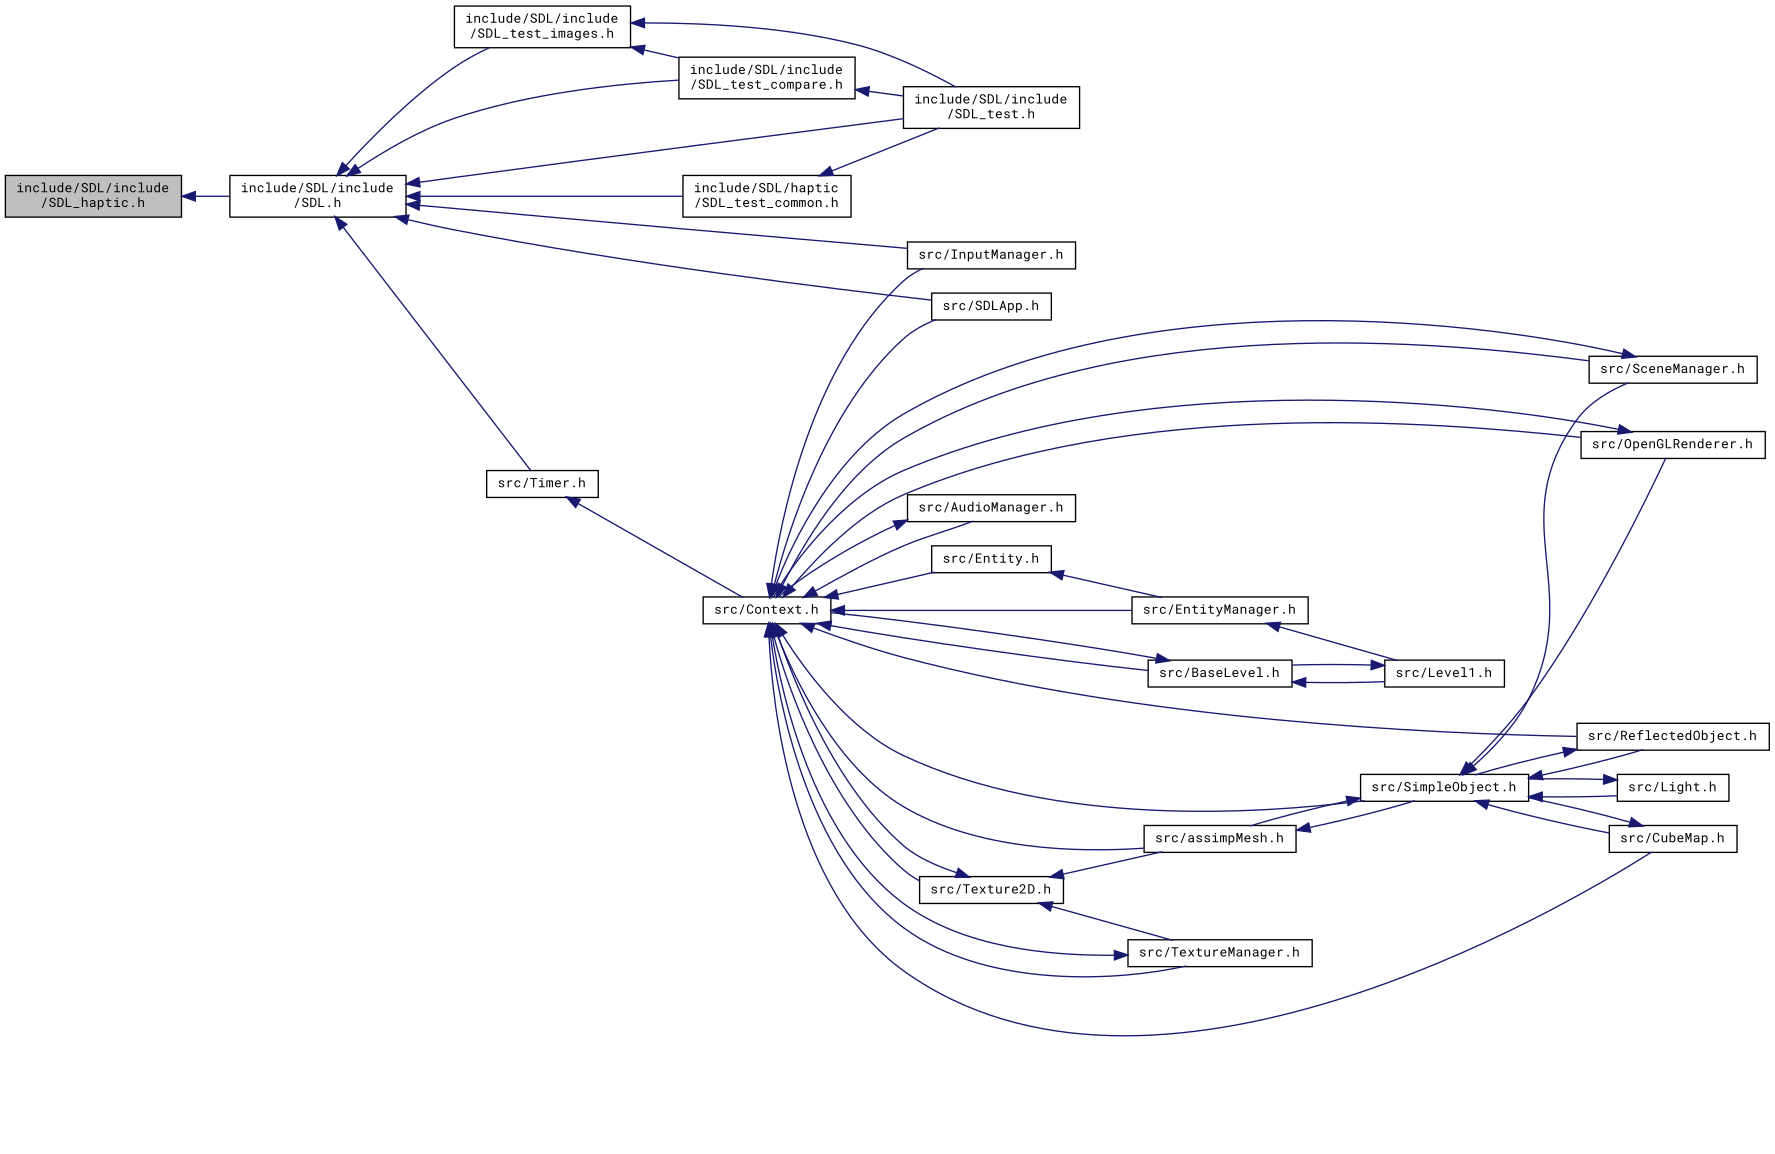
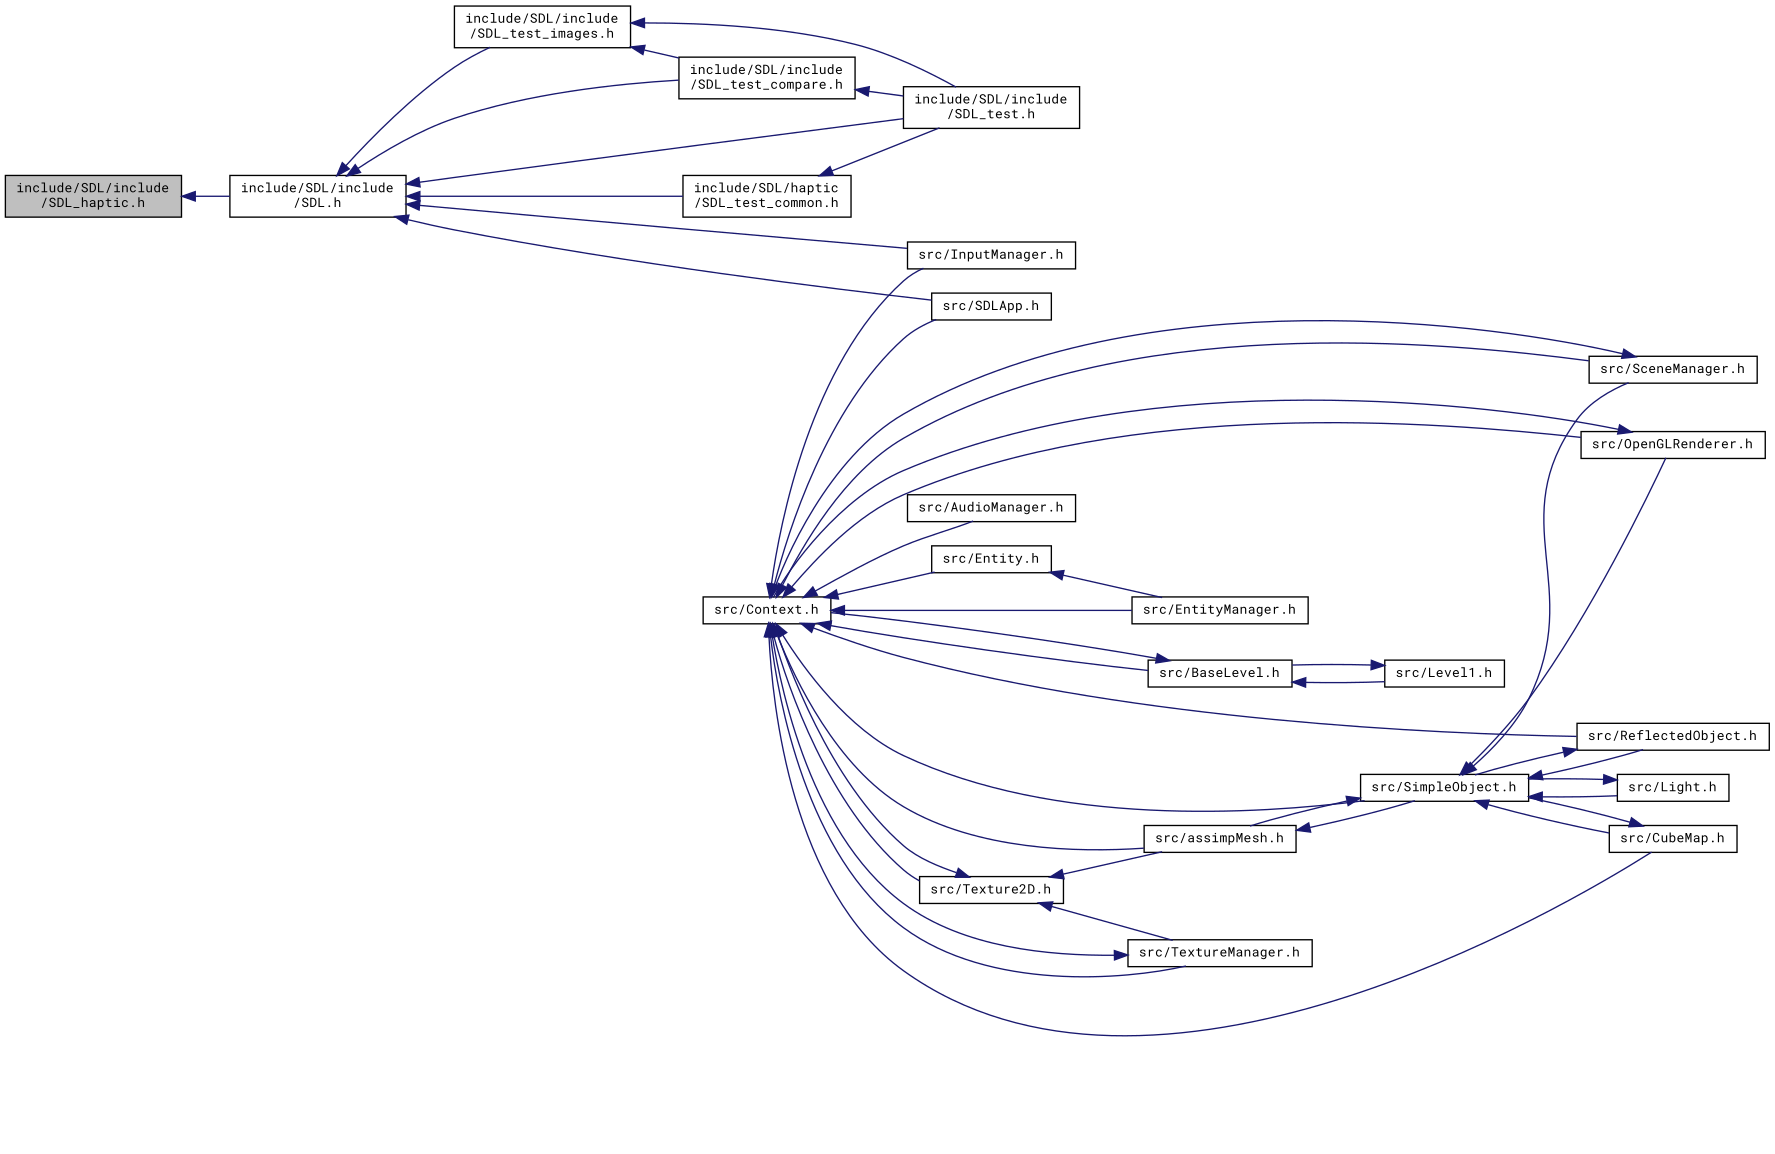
node "src/Timer.h": removed
edge "src/Context.h" -> "src/AudioManager.h": removed
edge "src/Level1.h" -> "src/EntityManager.h": removed
